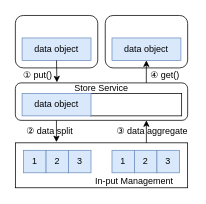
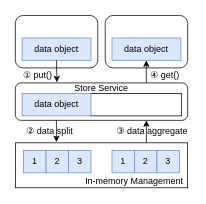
node "In-put Management": label "In-put Management" -> "In-memory Management"
